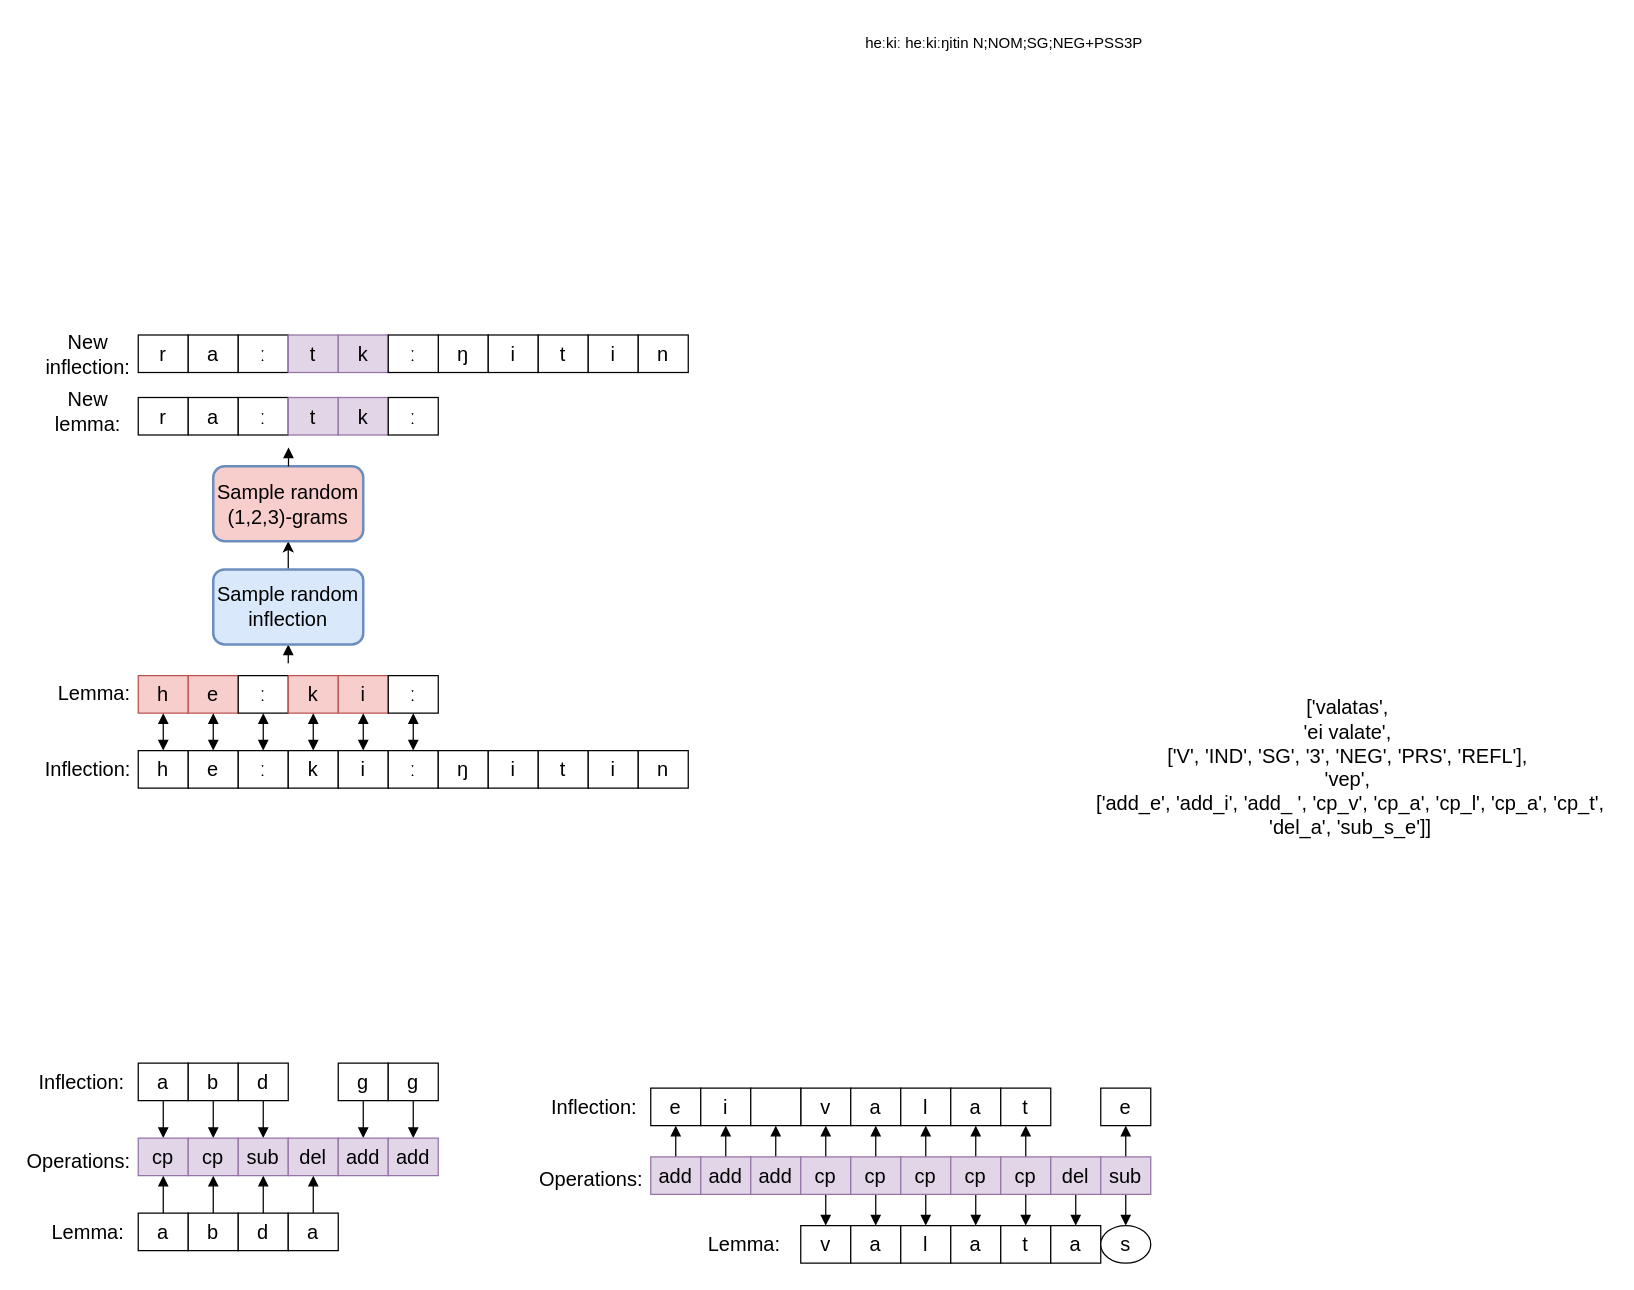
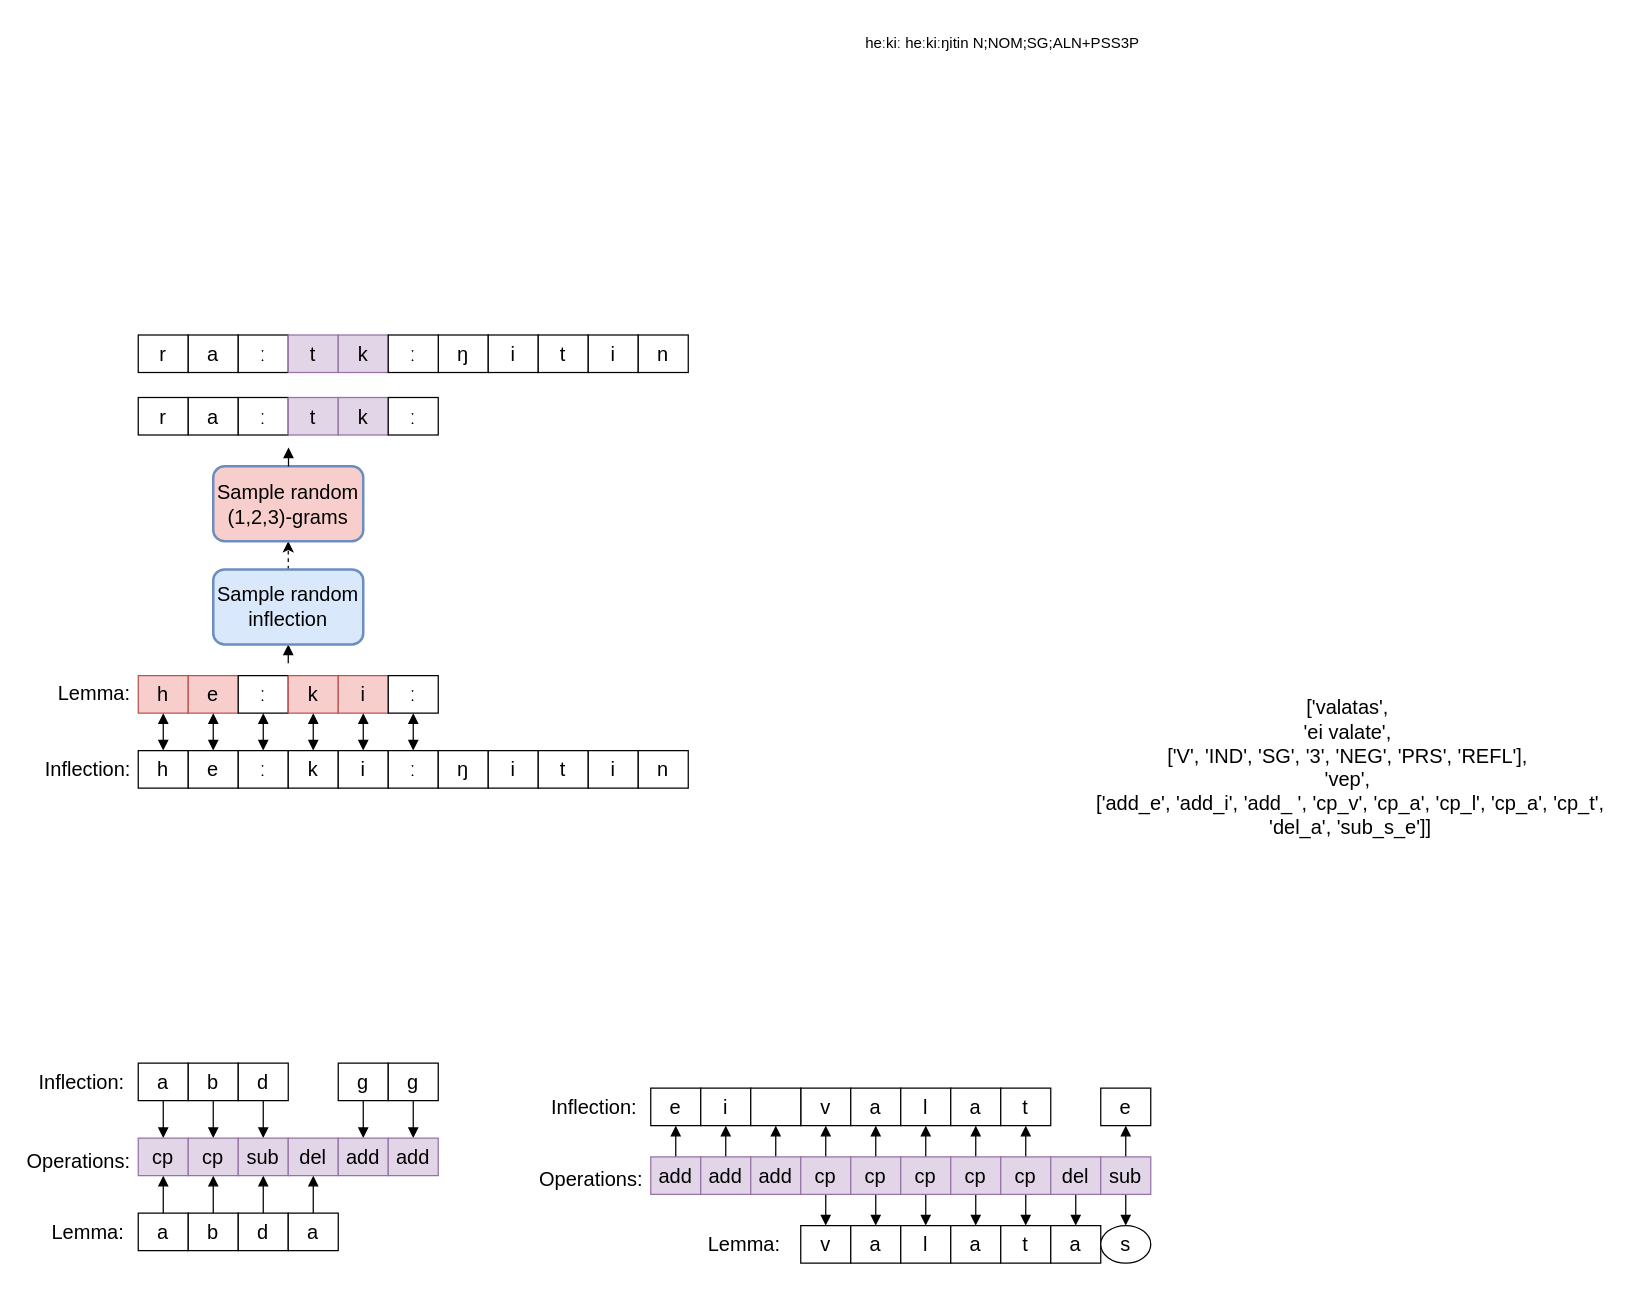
node "heːkiː heːkiːŋitin N;NOM;SG;NEG+PSS3P": label "heːkiː heːkiːŋitin N;NOM;SG;NEG+PSS3P" -> "heːkiː heːkiːŋitin N;NOM;SG;ALN+PSS3P"
node "New inflection:": removed
node "New lemma:": removed
edge "Sample random inflection" -> "Sample random (1,2,3)-grams": style solid -> dashed
